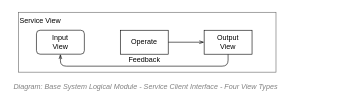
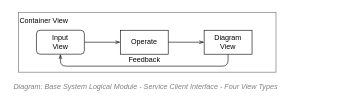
node "Service View": label "Service View" -> "Container View"
edge "InputView" -> "Operate": added
node "OutputView": label "OutputView" -> "DiagramView"
